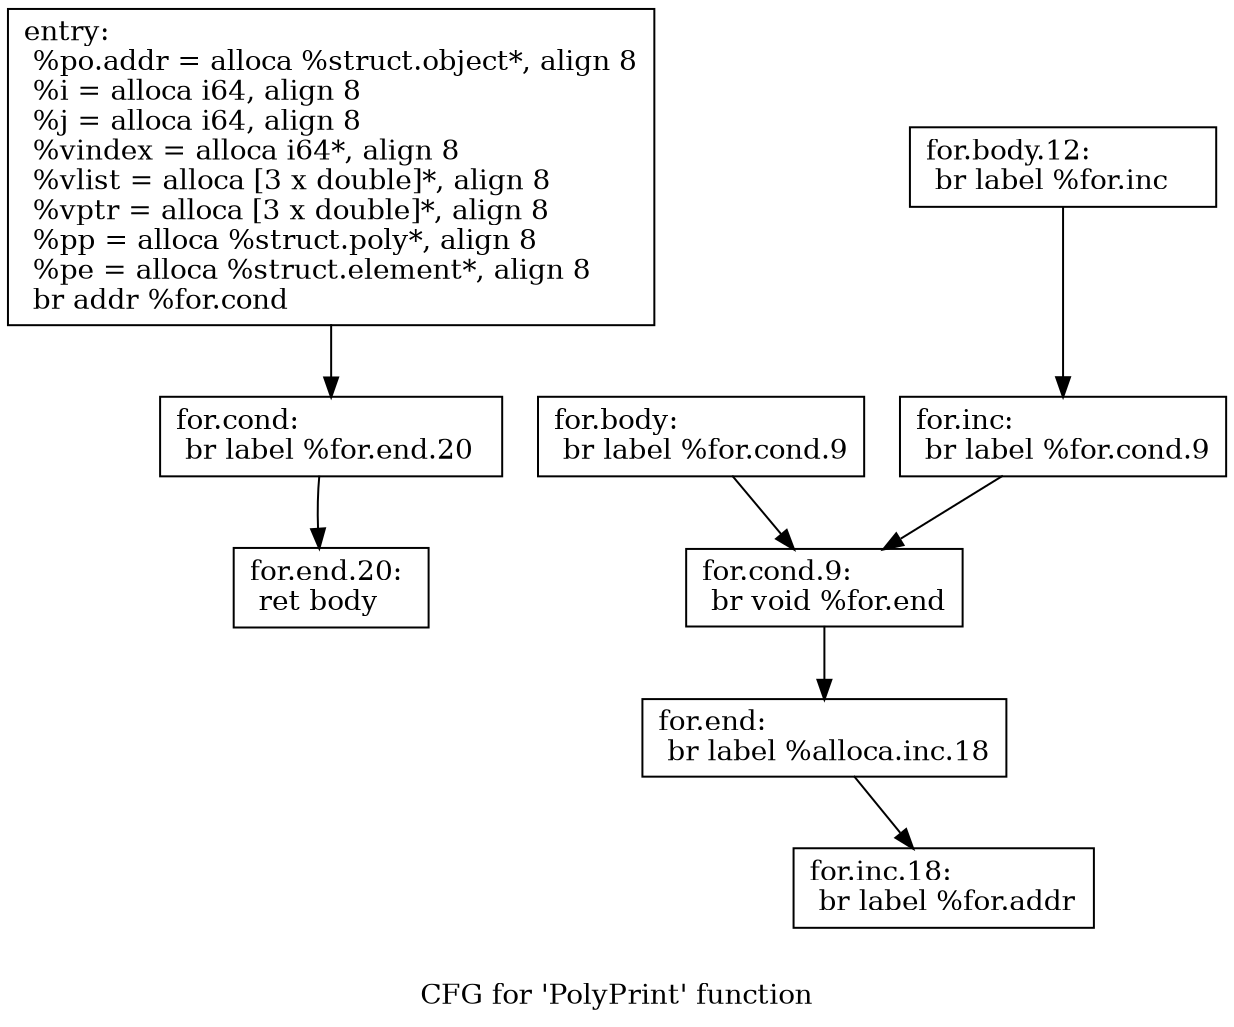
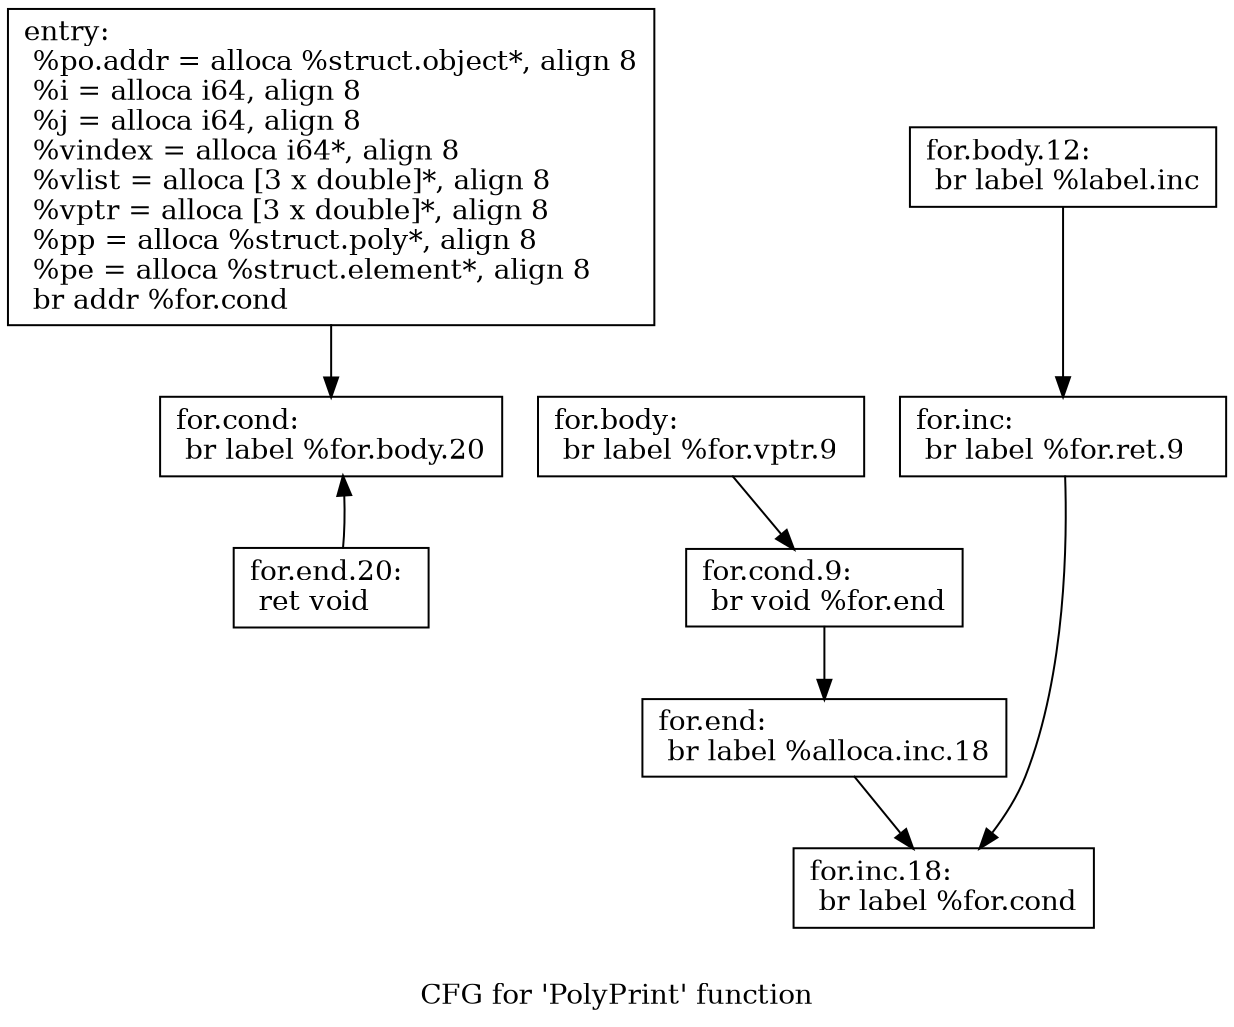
node "for.body.12:": text "br label %for.inc" -> "br label %label.inc"
node "for.cond:": text "br label %for.end.20" -> "br label %for.body.20"
node "for.body:": text "br label %for.cond.9" -> "br label %for.vptr.9"
node "for.inc:": text "br label %for.cond.9" -> "br label %for.ret.9"
edge "for.cond:" -> "for.end.20:": reversed
edge "for.inc:" -> "for.cond.9:": now "for.inc:" -> "for.inc.18:"
node "for.end.20:": text "ret body" -> "ret void"
node "for.inc.18:": text "br label %for.addr" -> "br label %for.cond"
